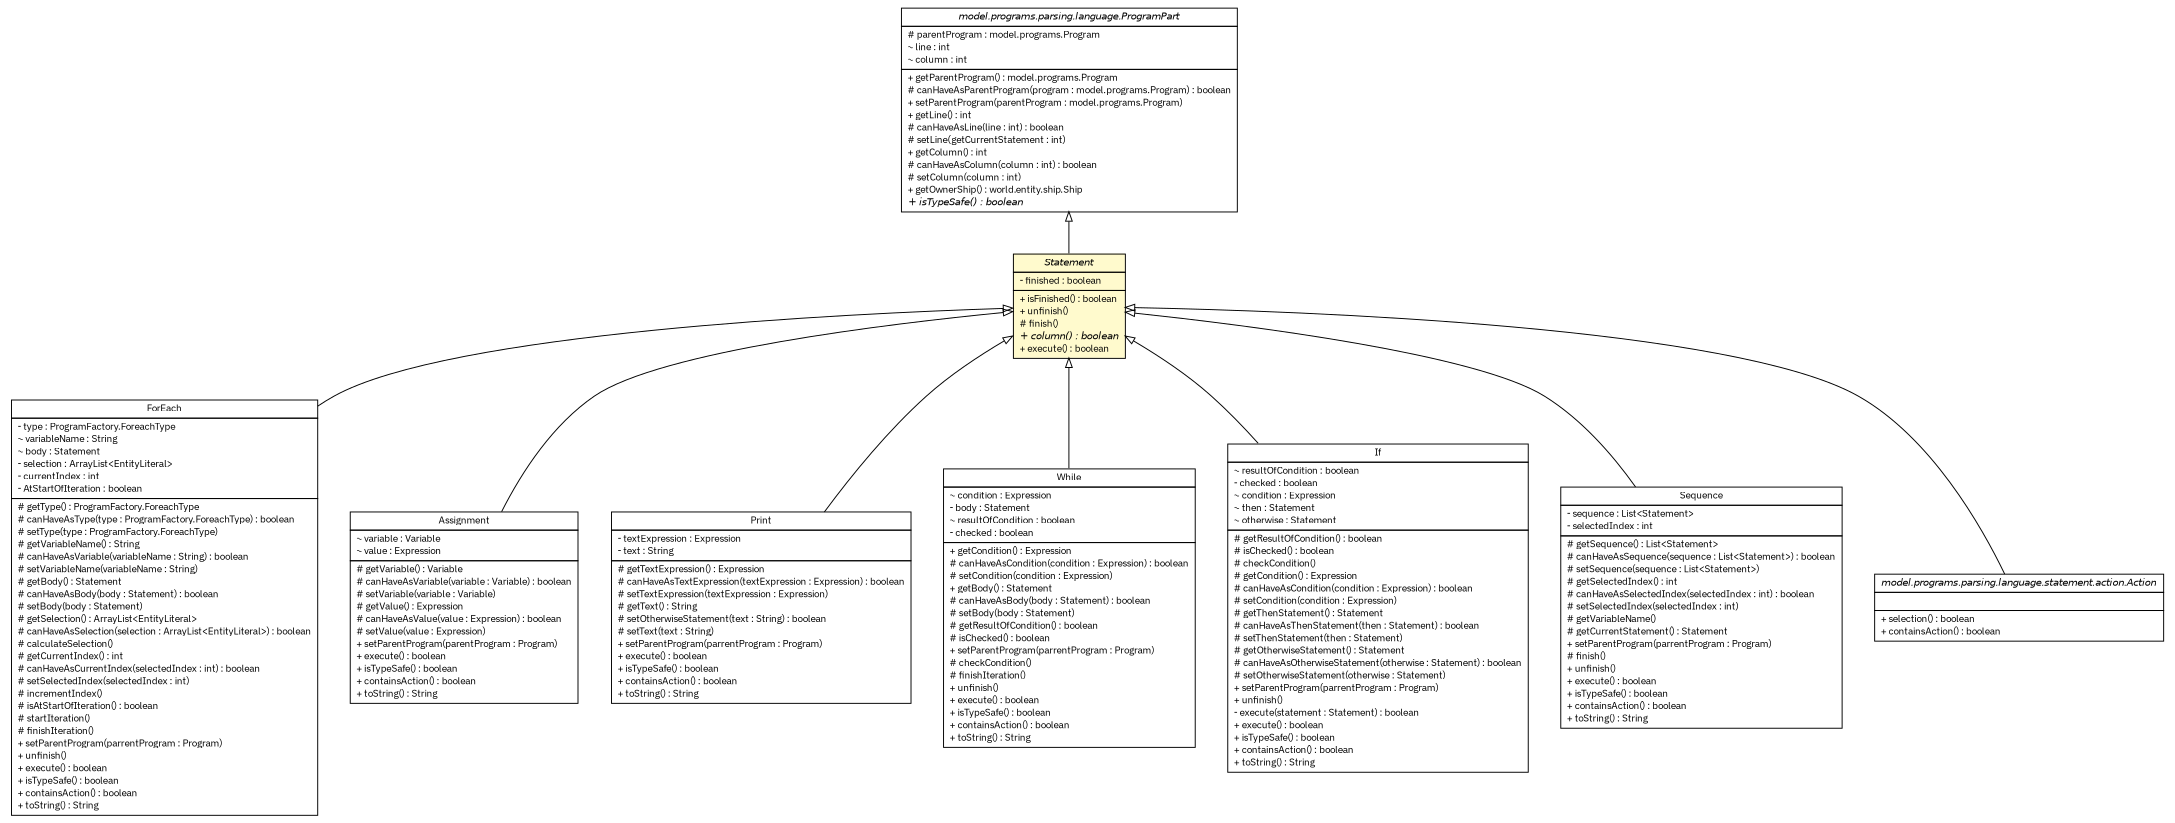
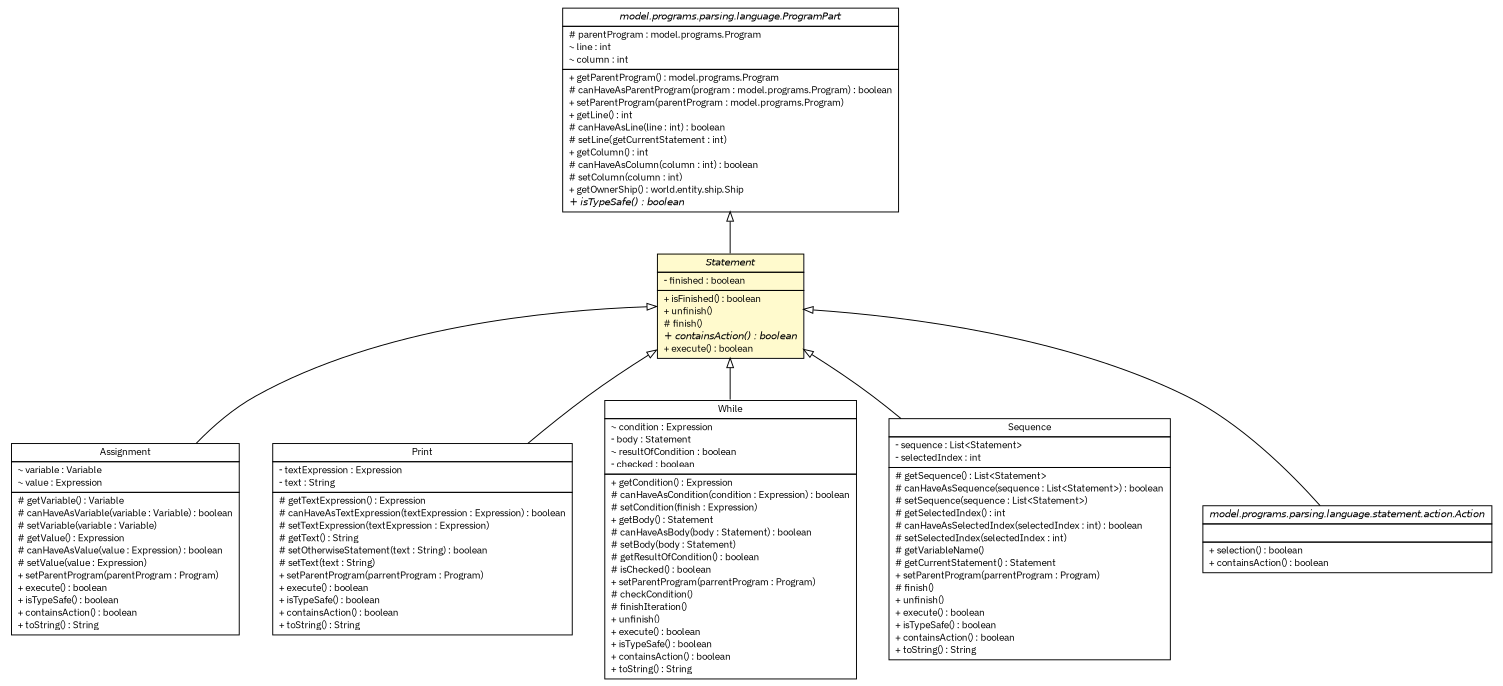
node "Statement": text "+ column() : boolean" -> "+ containsAction() : boolean"
node "While": text "# setCondition(condition : Expression)" -> "# setCondition(finish : Expression)"
node "ForEach": removed
node "If": removed
